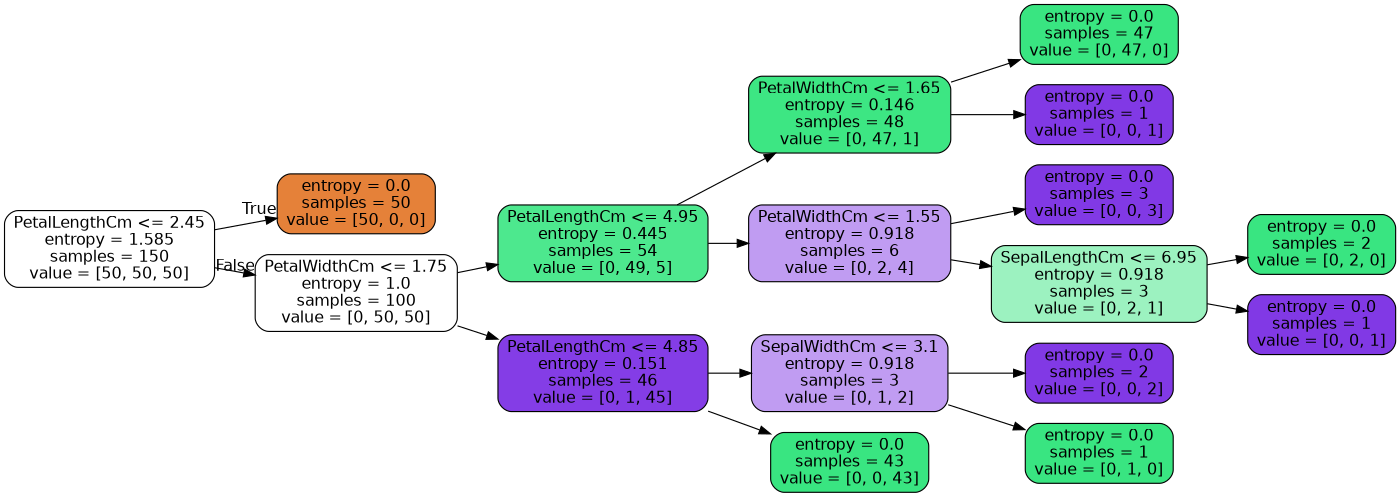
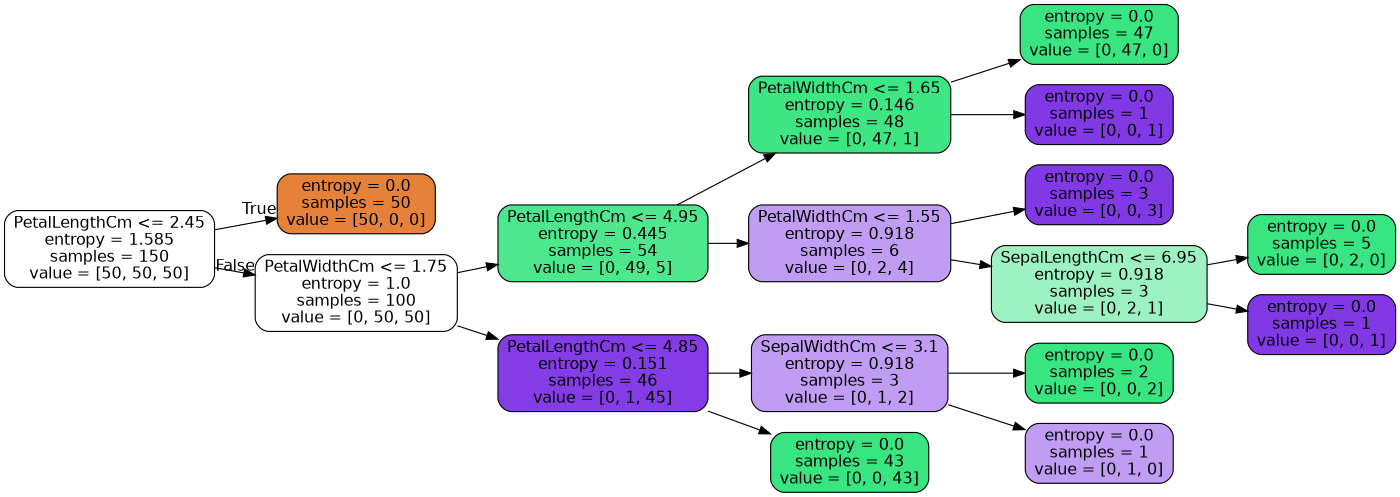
node "entropy = 0.0 samples = 2 value = [0, 2, 0]": label "entropy = 0.0 samples = 2 value = [0, 2, 0]" -> "entropy = 0.0 samples = 5 value = [0, 2, 0]"
node "entropy = 0.0 samples = 2 value = [0, 0, 2]": fillcolor #8139e5ff -> #39e581ff
node "entropy = 0.0 samples = 1 value = [0, 1, 0]": fillcolor #39e581ff -> #8139e57f
